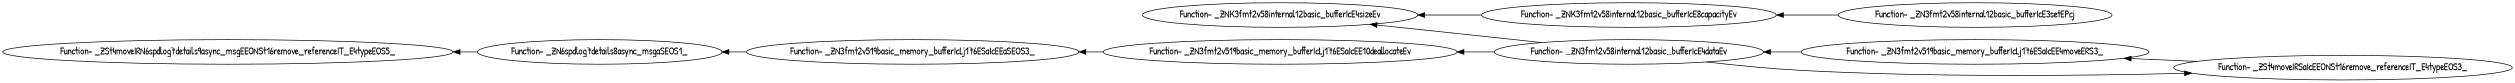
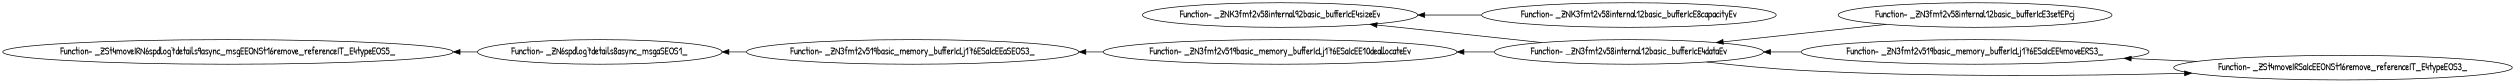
node "Function- _ZNK3fmt2v58internal12basic_bufferIcE4sizeEv": label "Function- _ZNK3fmt2v58internal12basic_bufferIcE4sizeEv" -> "Function- _ZNK3fmt2v58internal92basic_bufferIcE4sizeEv"
edge "Function- _ZN3fmt2v58internal12basic_bufferIcE3setEPcj" -> "Function- _ZNK3fmt2v58internal12basic_bufferIcE8capacityEv": now "Function- _ZN3fmt2v58internal12basic_bufferIcE3setEPcj" -> "Function- _ZN3fmt2v58internal12basic_bufferIcE4dataEv"
